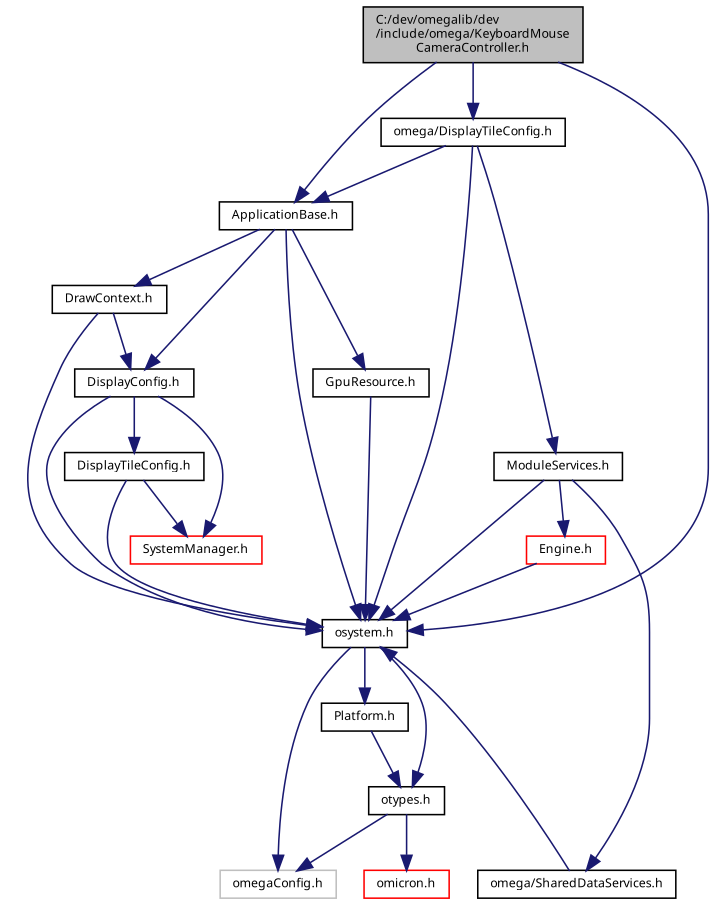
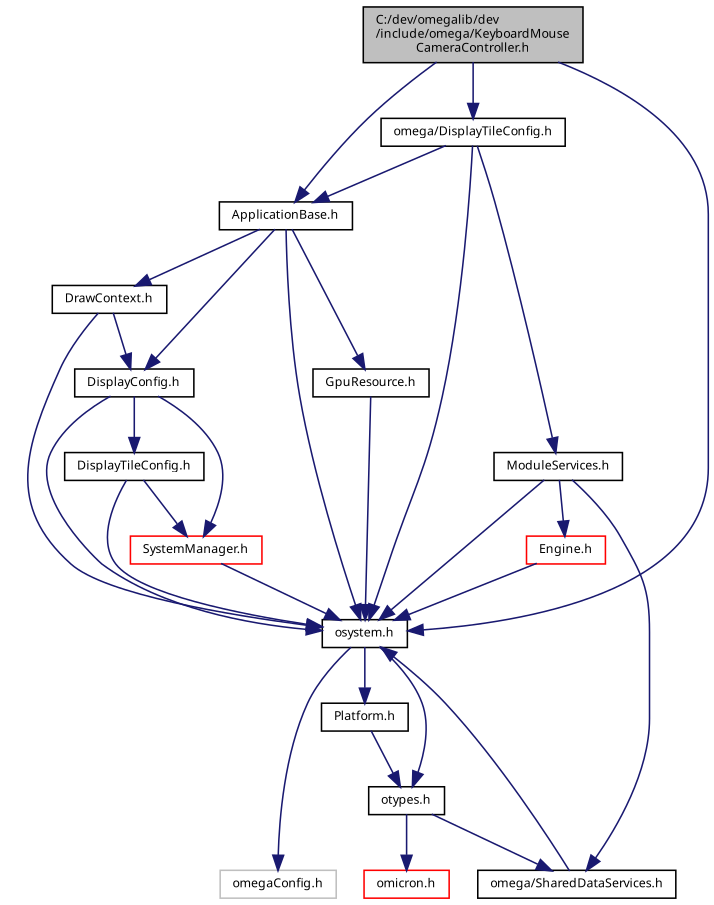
edge "SystemManager.h" -> "osystem.h": added
edge "otypes.h" -> "omegaConfig.h": now "otypes.h" -> "omega/SharedDataServices.h"
